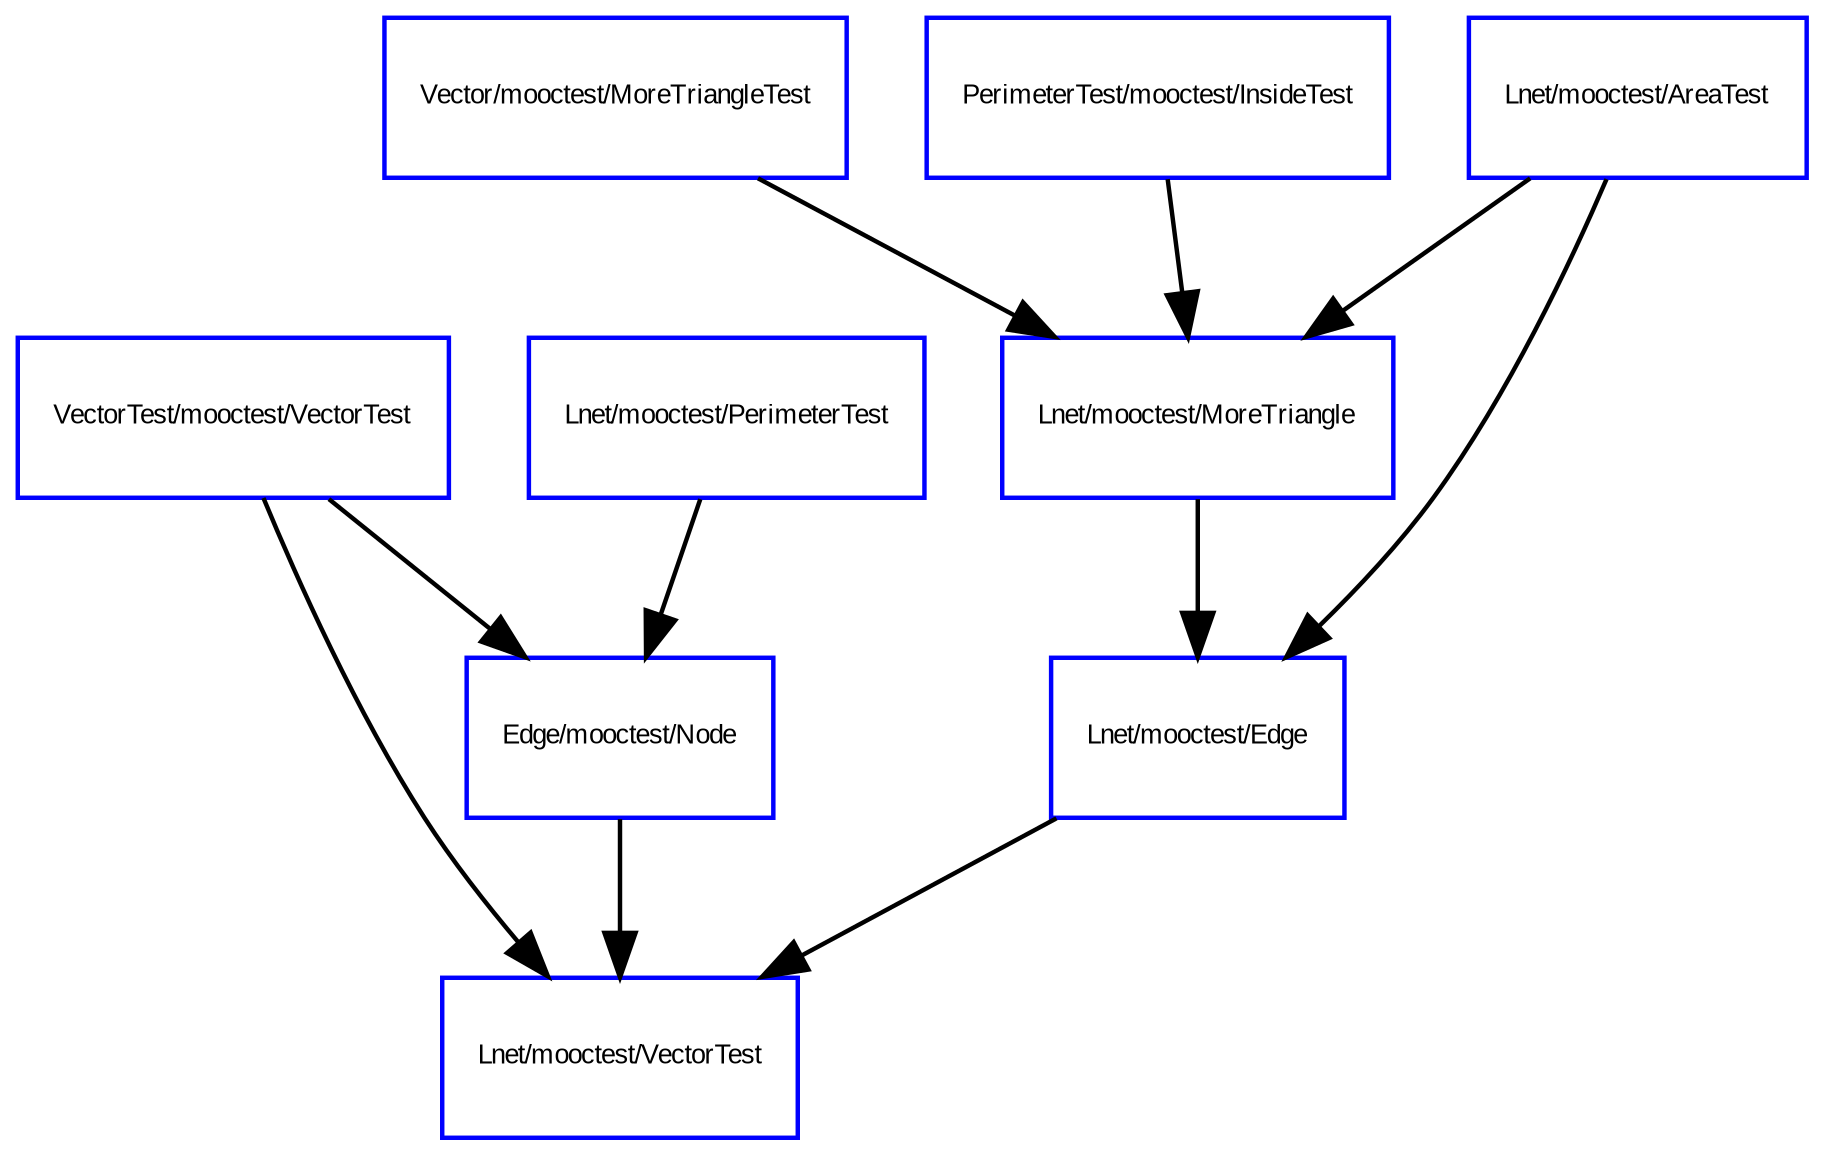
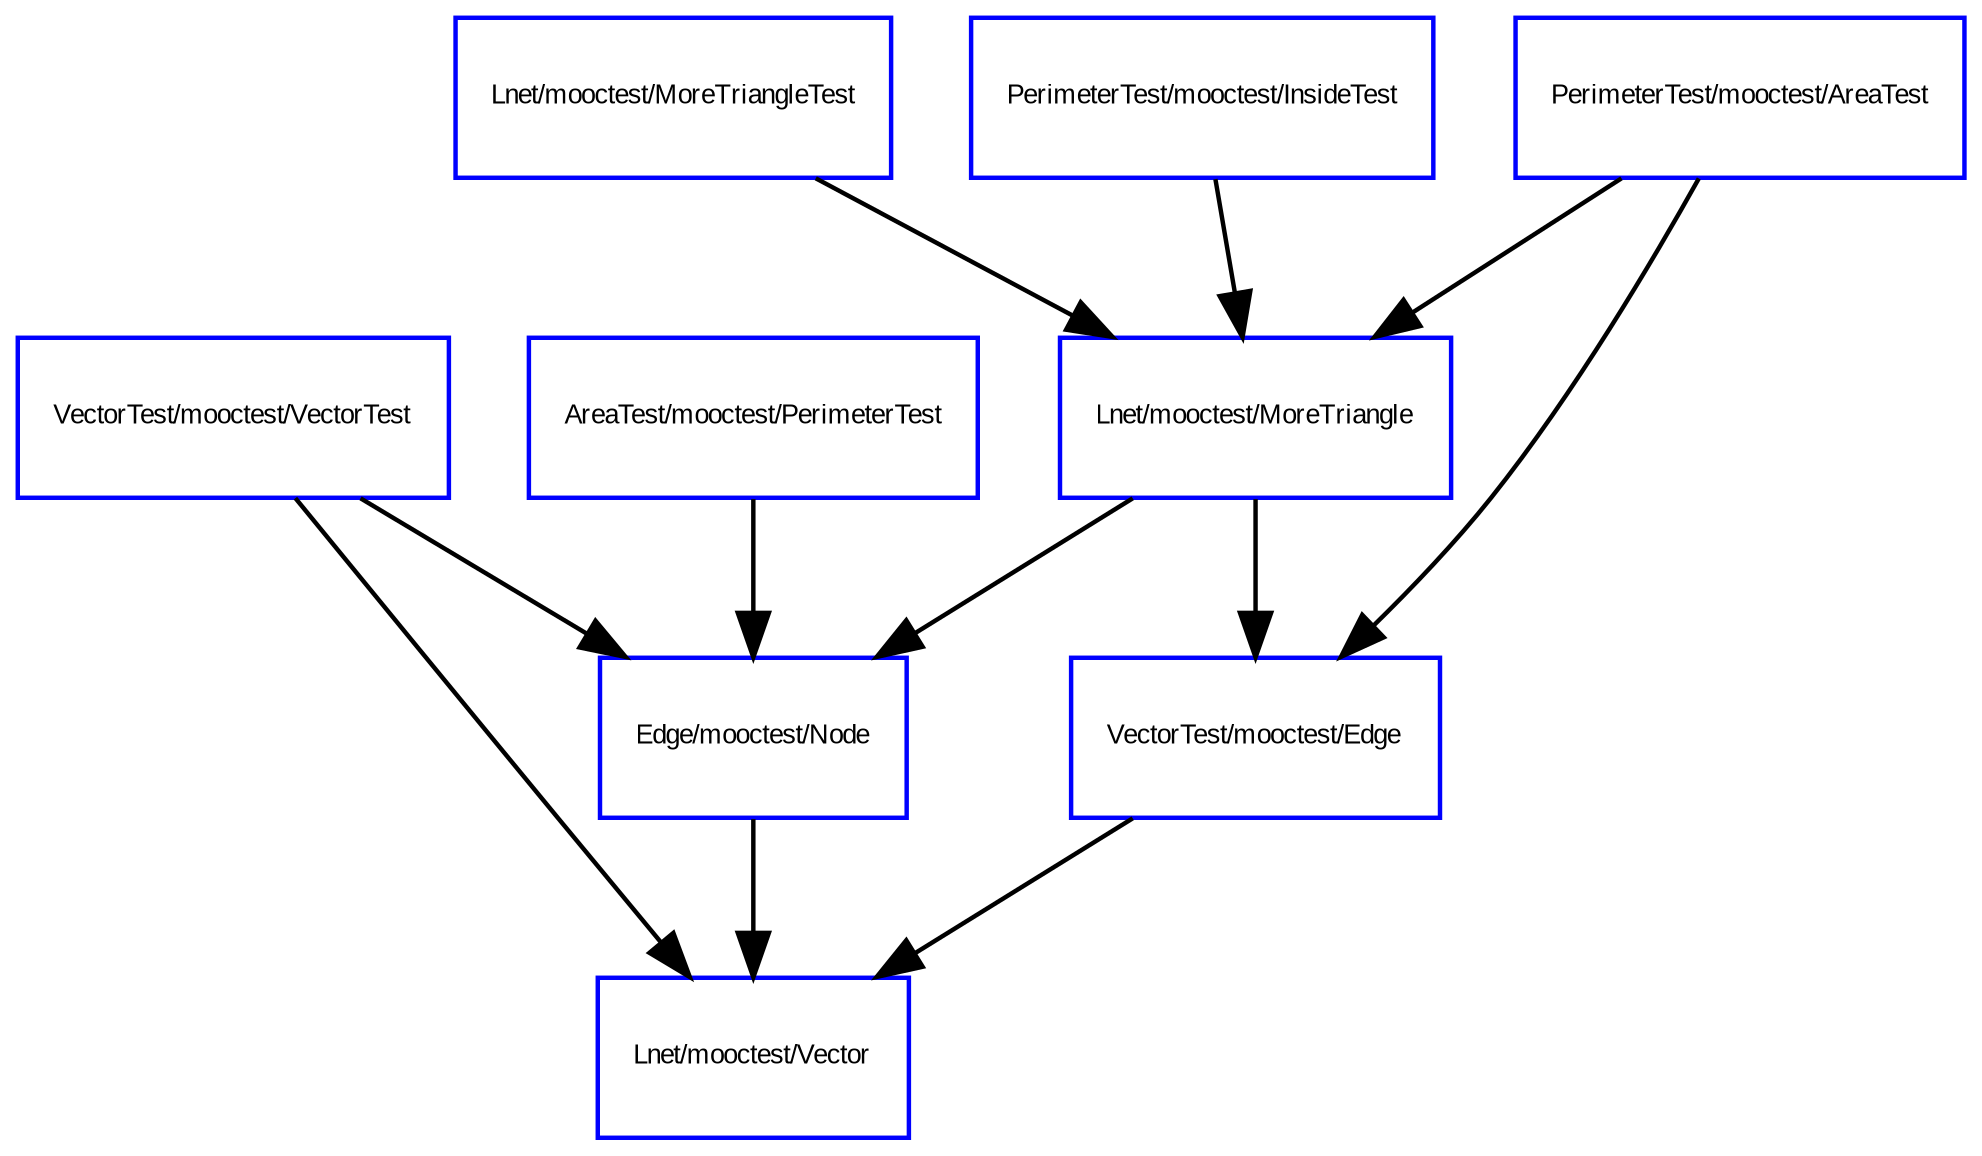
node "Vector/mooctest/MoreTriangleTest": label "Vector/mooctest/MoreTriangleTest" -> "Lnet/mooctest/MoreTriangleTest"
node "Lnet/mooctest/AreaTest": label "Lnet/mooctest/AreaTest" -> "PerimeterTest/mooctest/AreaTest"
node "Lnet/mooctest/PerimeterTest": label "Lnet/mooctest/PerimeterTest" -> "AreaTest/mooctest/PerimeterTest"
edge "Lnet/mooctest/MoreTriangle" -> "Edge/mooctest/Node": added
node "Lnet/mooctest/Edge": label "Lnet/mooctest/Edge" -> "VectorTest/mooctest/Edge"
node "Lnet/mooctest/VectorTest": label "Lnet/mooctest/VectorTest" -> "Lnet/mooctest/Vector"
